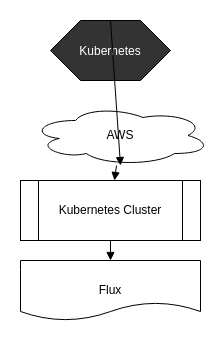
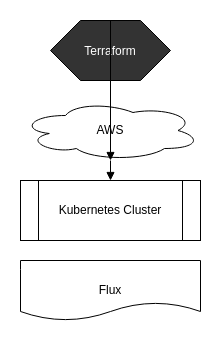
node "Kubernetes": label "Kubernetes" -> "Terraform"
node "AWS": moved (121, 136) -> (111, 131)
edge "Kubernetes Cluster" -> "Flux": removed
